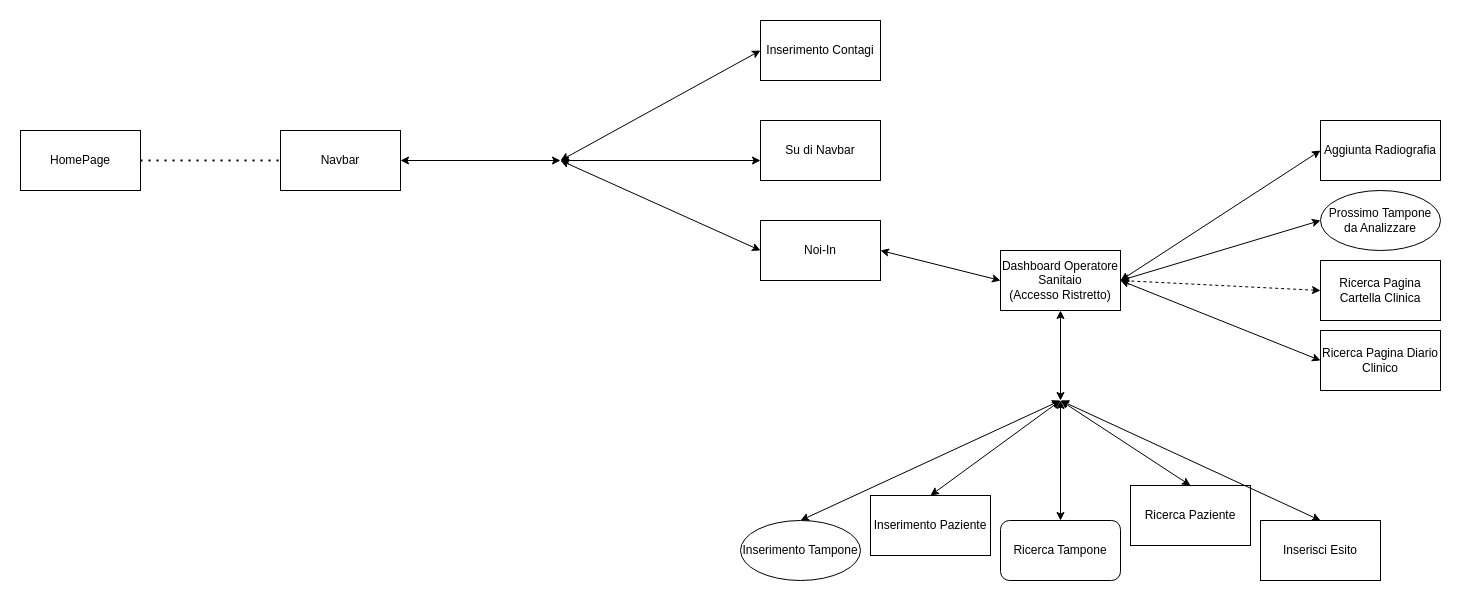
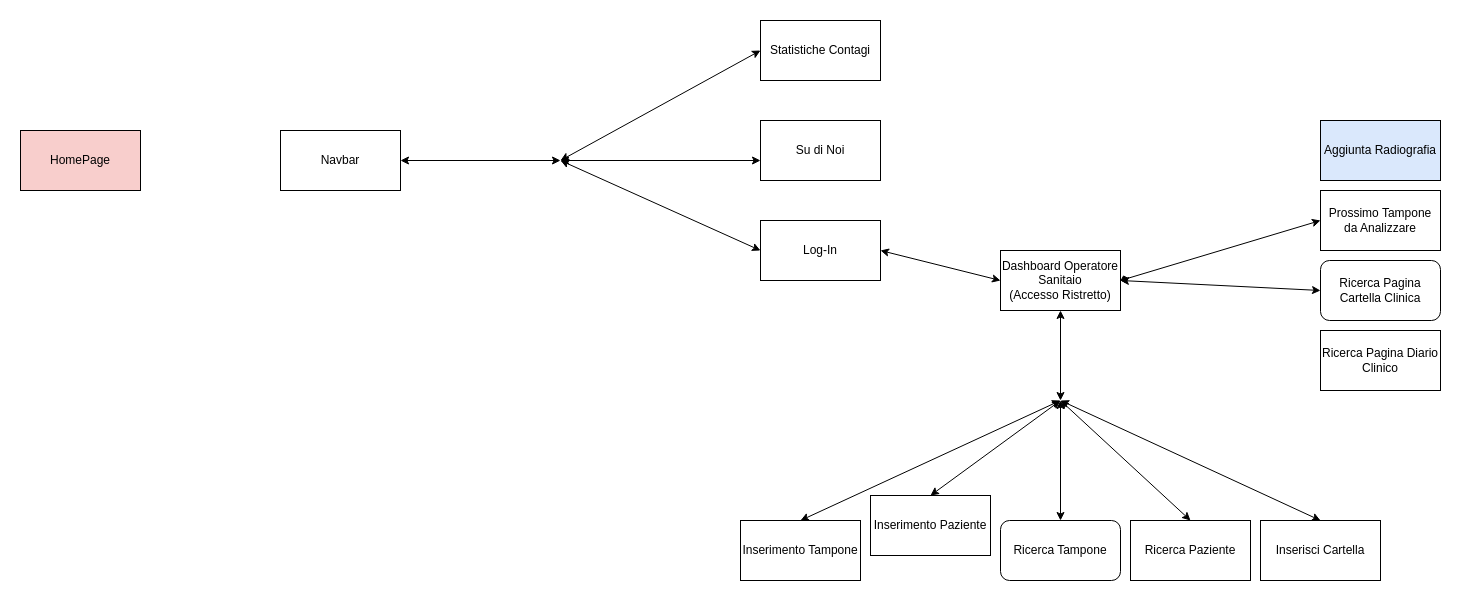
node "Inserimento Contagi": label "Inserimento Contagi" -> "Statistiche Contagi"
node "Su di Navbar": label "Su di Navbar" -> "Su di Noi"
node "Aggiunta Radiografia": fillcolor #ffffff -> #dae8fc
node "HomePage": fillcolor #ffffff -> #f8cecc
edge "HomePage" -- "Navbar": removed
edge "Aggiunta Radiografia" -- "Dashboard Operatore Sanitaio (Accesso Ristretto)": removed
node "Prossimo Tampone da Analizzare": shape ellipse -> rectangle
node "Noi-In": label "Noi-In" -> "Log-In"
edge "Prossimo Tampone da Analizzare" -- "Dashboard Operatore Sanitaio (Accesso Ristretto)": arrowhead classic -> diamond
edge "Dashboard Operatore Sanitaio (Accesso Ristretto)" -- "Ricerca Pagina Cartella Clinica": style dashed -> solid
node "Ricerca Pagina Cartella Clinica": shape rectangle -> rounded rectangle
edge "Dashboard Operatore Sanitaio (Accesso Ristretto)" -- "Ricerca Pagina Diario Clinico": removed
node "Ricerca Paziente": moved (1191, 516) -> (1191, 551)
node "Inserimento Tampone": shape ellipse -> rectangle
node "Inserisci Esito": label "Inserisci Esito" -> "Inserisci Cartella"
